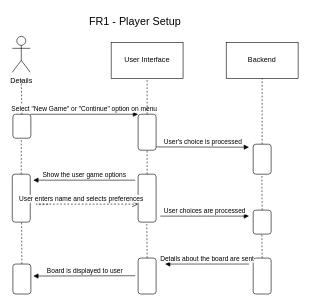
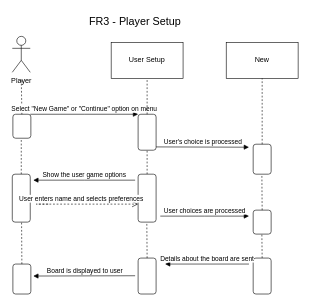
node "FR1 - Player Setup": label "FR1 - Player Setup" -> "FR3 - Player Setup"
node "User Interface": label "User Interface" -> "User Setup"
node "Backend": label "Backend" -> "New"
node "Details": label "Details" -> "Player"
